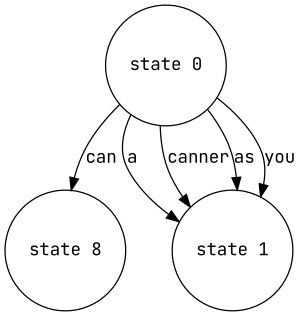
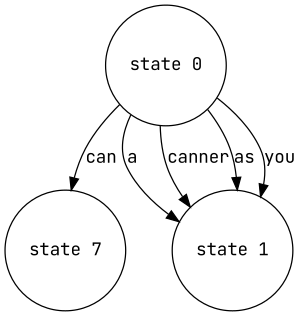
node "state 8": label "state 8" -> "state 7"
